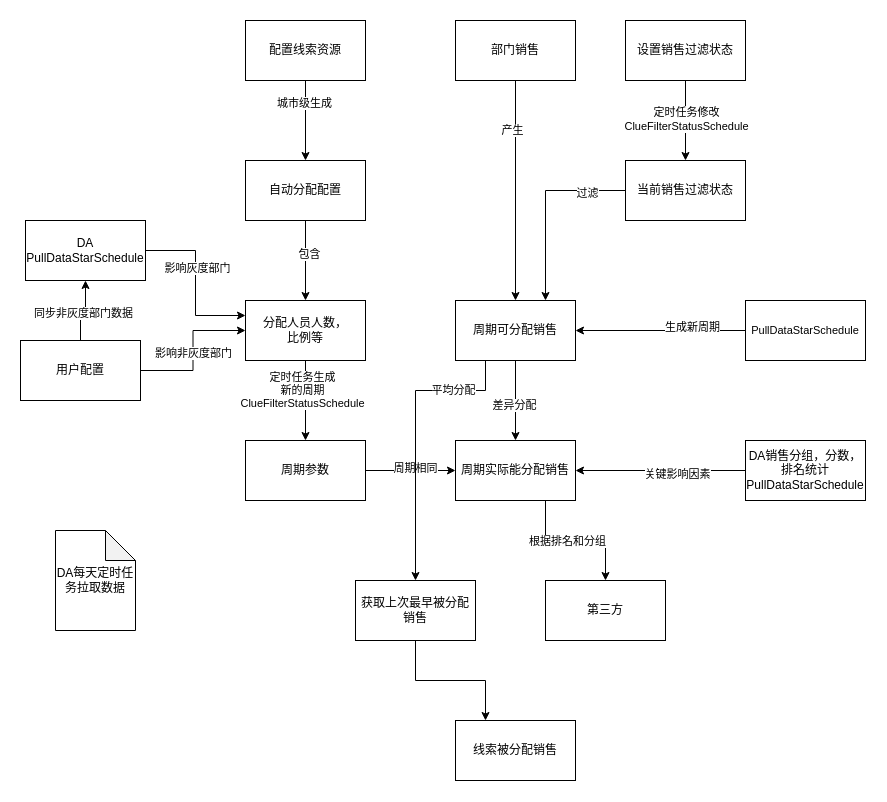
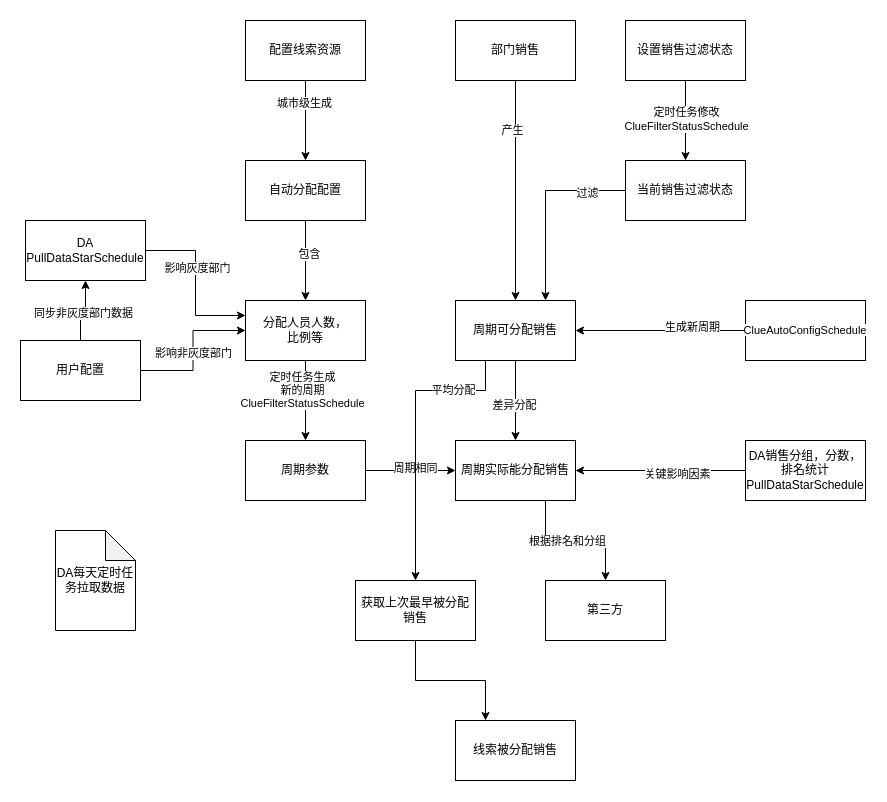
node "PullDataStarSchedule": label "PullDataStarSchedule" -> "ClueAutoConfigSchedule"
